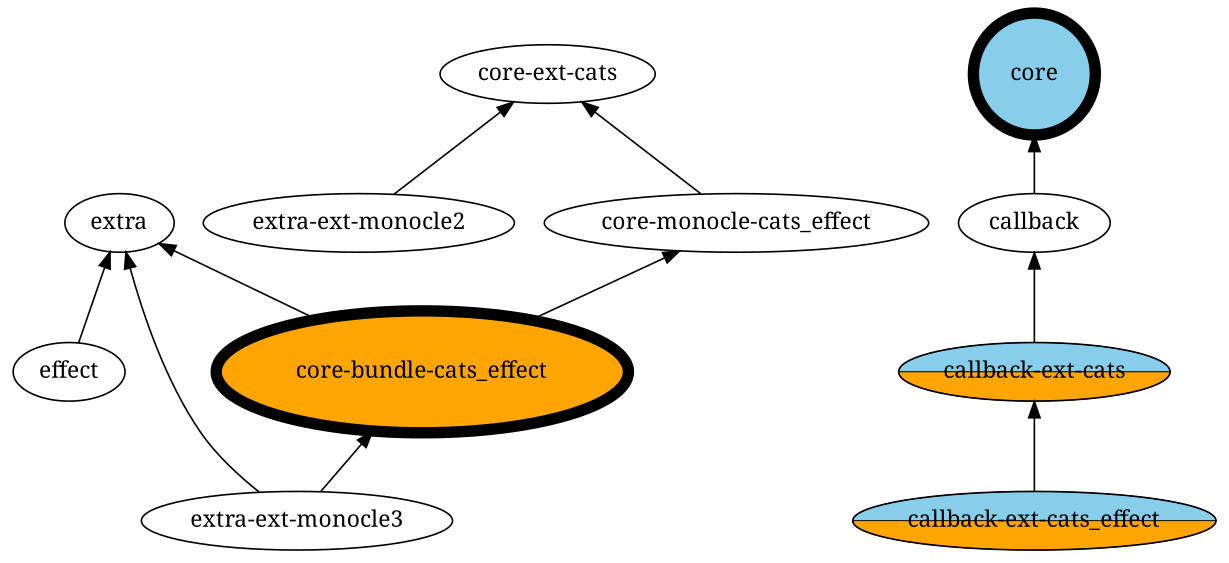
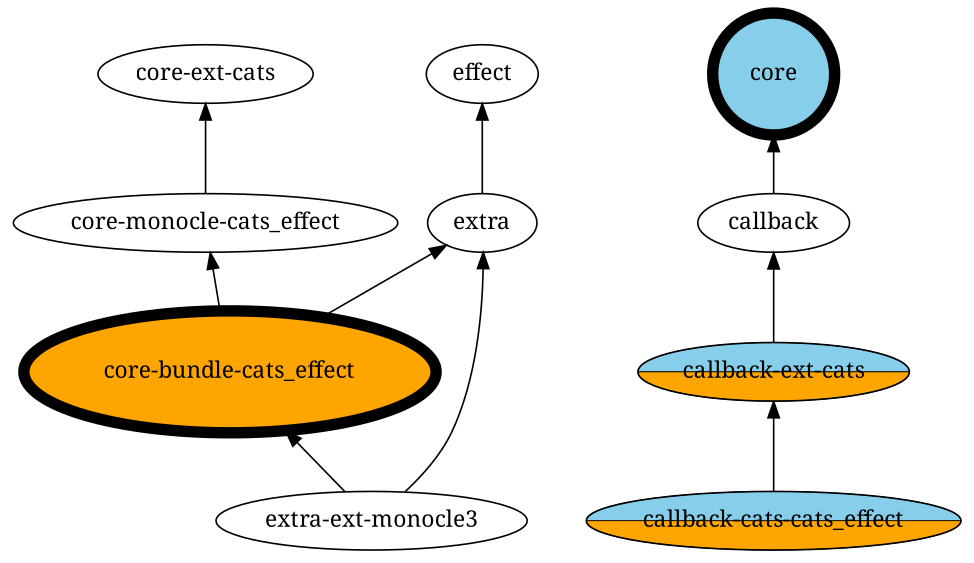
node "extra-ext-monocle2": removed
edge "effect" -> "extra": reversed
node "callback-ext-cats_effect": label "callback-ext-cats_effect" -> "callback-cats-cats_effect"
